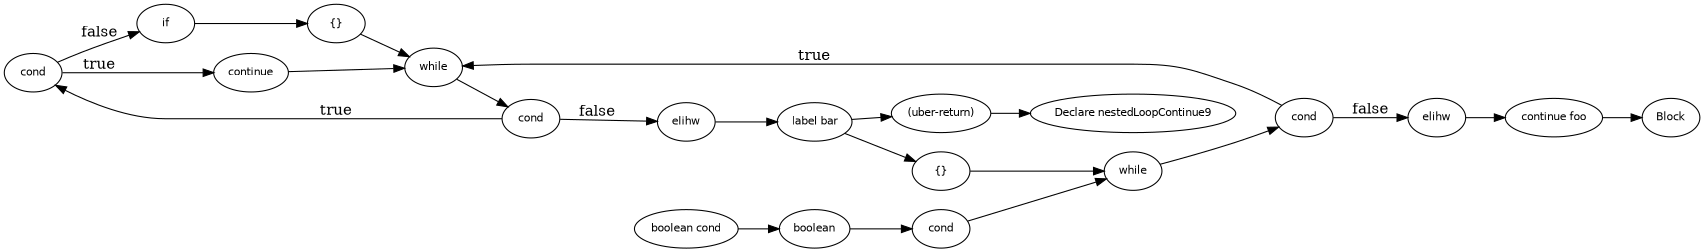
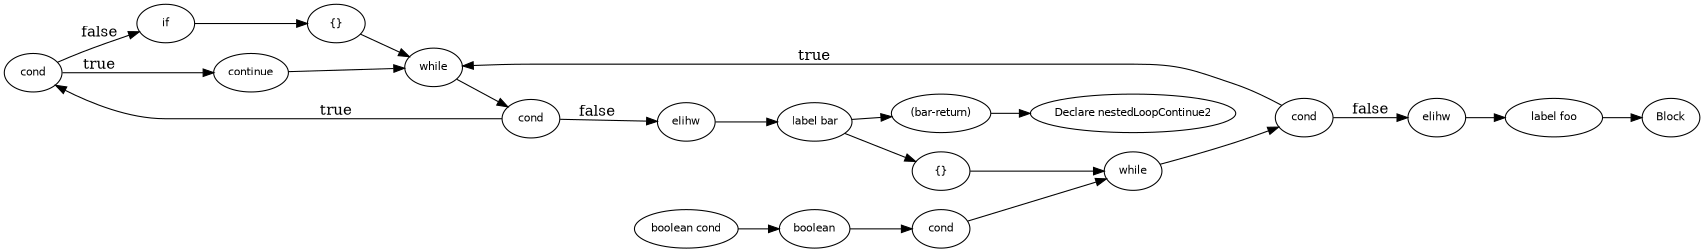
node "(uber-return)": label "(uber-return)" -> "(bar-return)"
node "Declare nestedLoopContinue9": label "Declare nestedLoopContinue9" -> "Declare nestedLoopContinue2"
node "continue foo": label "continue foo" -> "label foo"
